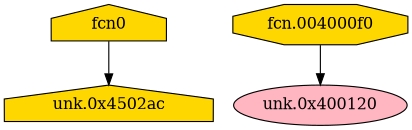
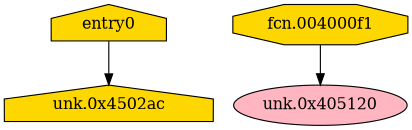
node "fcn0": label "fcn0" -> "entry0"
node "fcn.004000f0": label "fcn.004000f0" -> "fcn.004000f1"
node "unk.0x400120": label "unk.0x400120" -> "unk.0x405120"
